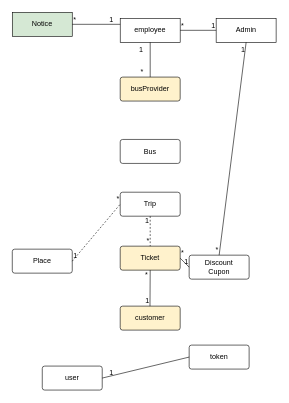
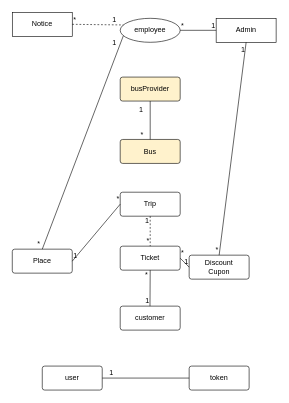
node "Notice": fillcolor #d5e8d4 -> #ffffff
edge "Notice" -- "employee": style solid -> dashed
node "employee": shape rectangle -> ellipse
edge "employee" -- "busProvider": removed, labels "1", "*"
edge "busProvider" -- "Bus": added, labels "1", "*"
edge "employee" -- "Place": added, labels "1", "*"
node "Bus": fillcolor #ffffff -> #fff2cc
edge "Trip" -- "Place": style dashed -> solid
node "Ticket": fillcolor #fff2cc -> #ffffff
node "customer": fillcolor #fff2cc -> #ffffff
node "token": moved (219, 357) -> (219, 378)
